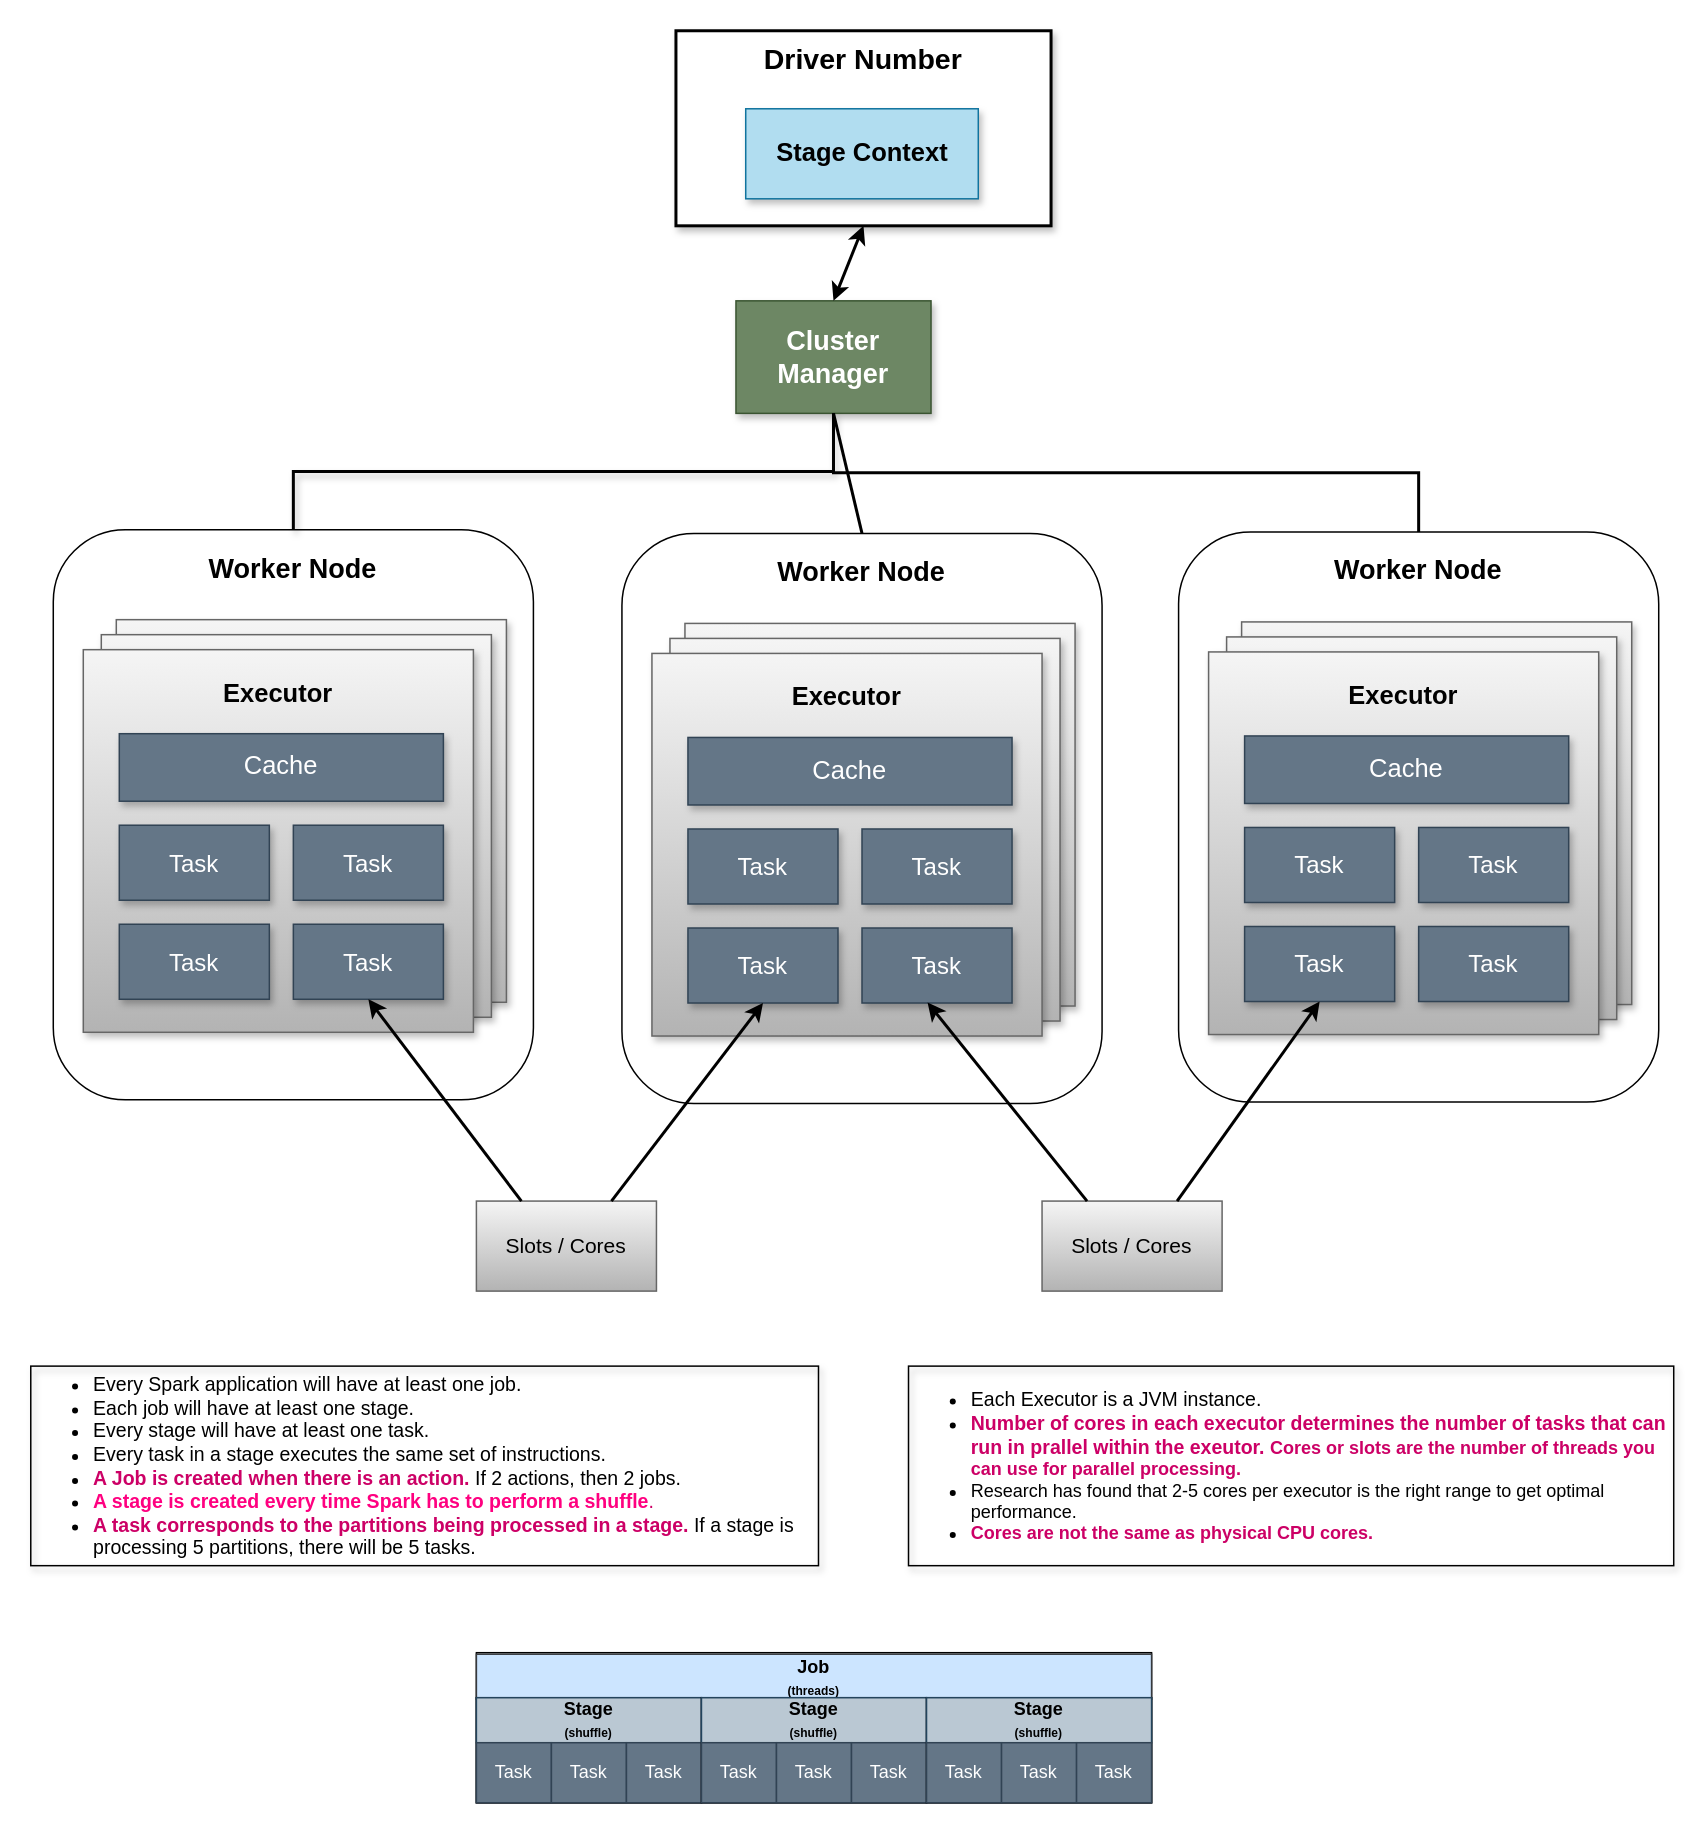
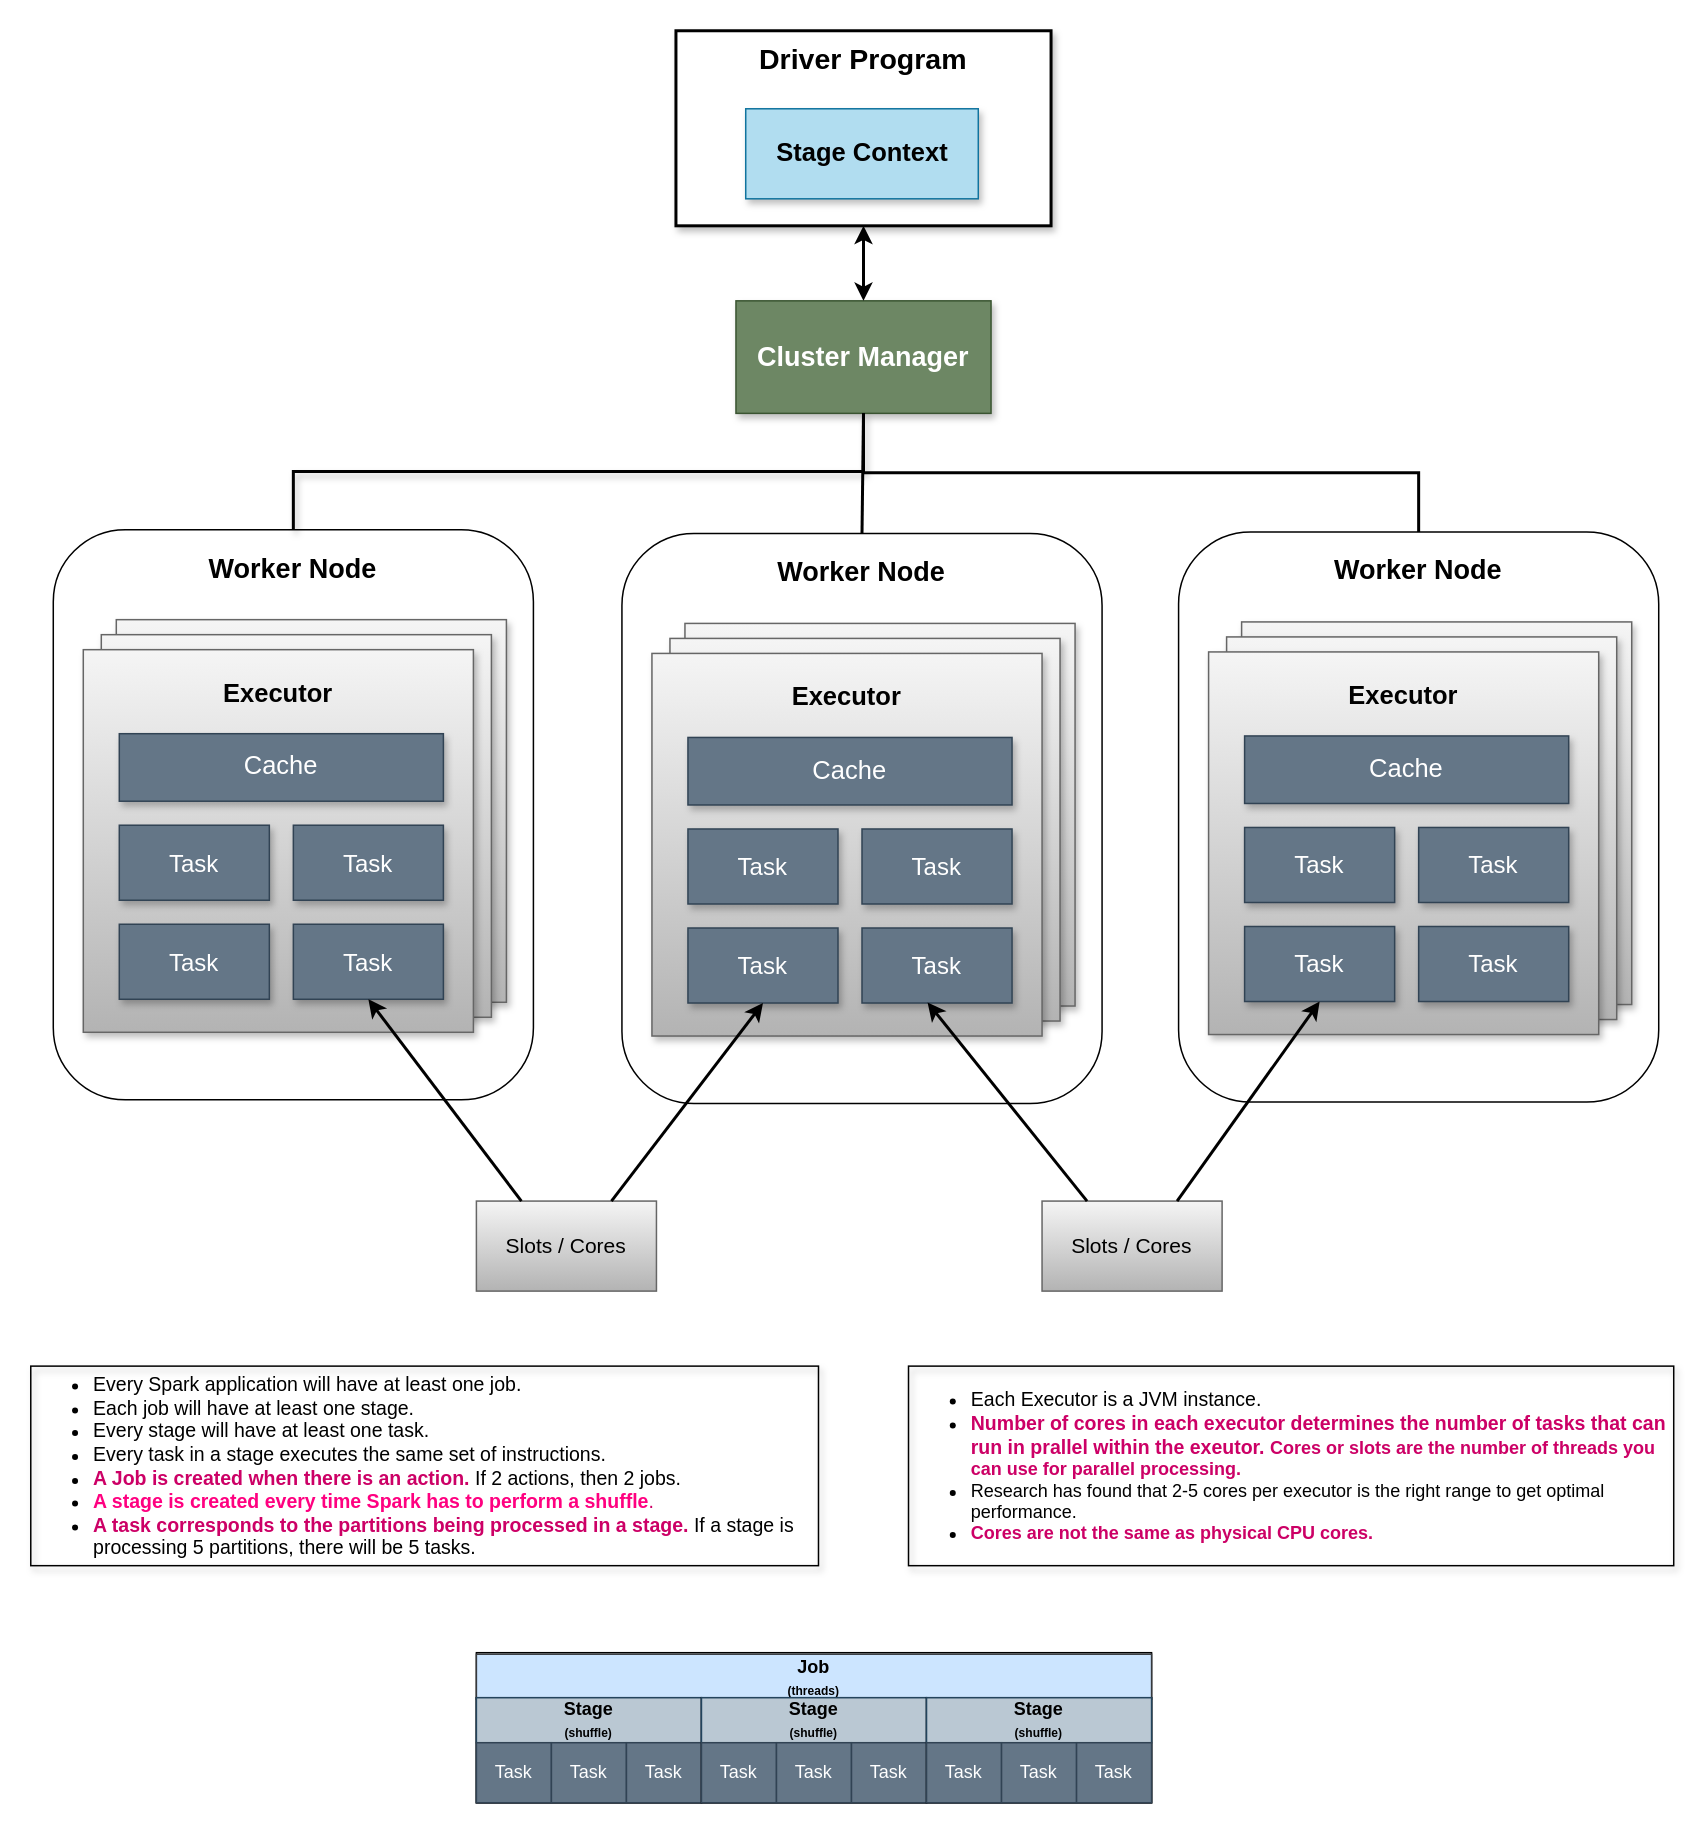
node "Driver Number": label "Driver Number" -> "Driver Program"
node "Cluster Manager": size 195x113 -> 255x113
